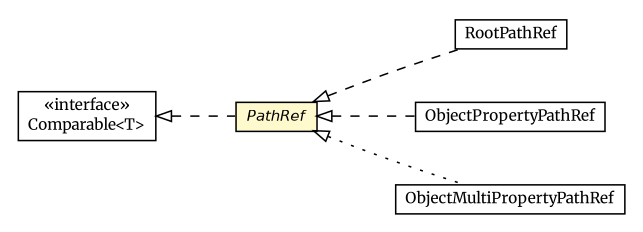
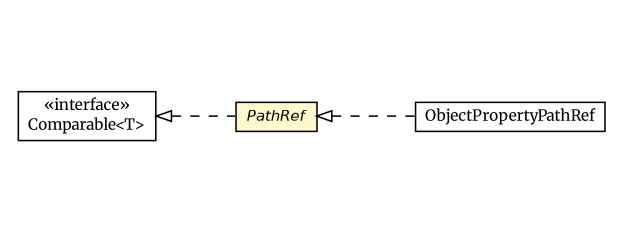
node "RootPathRef": removed
node "ObjectMultiPropertyPathRef": removed
